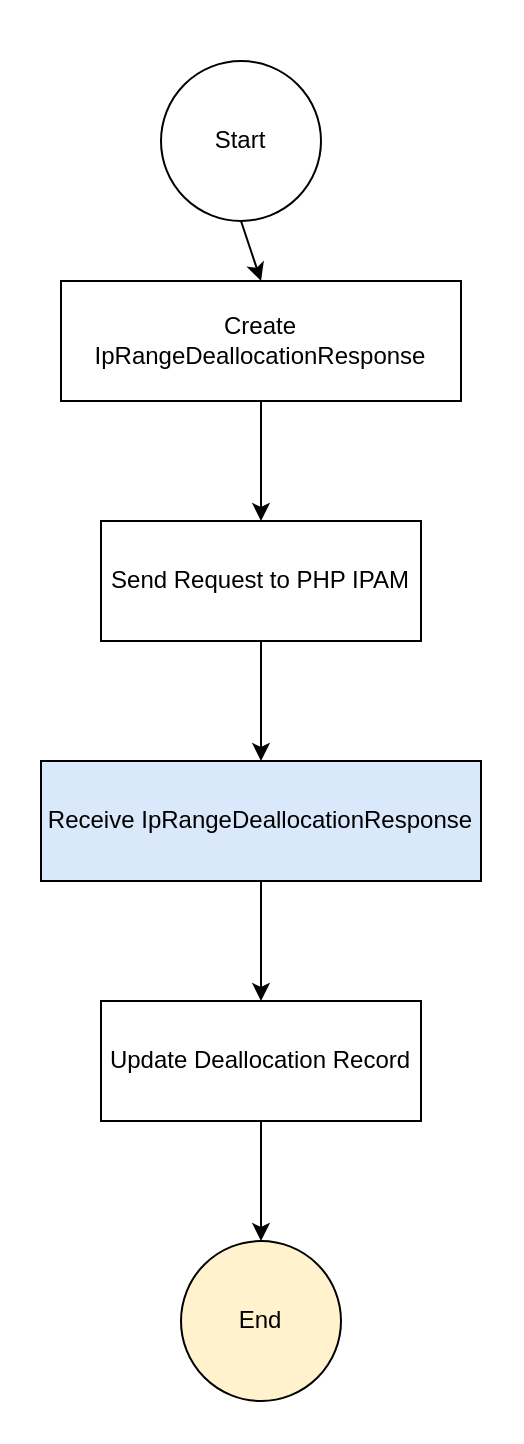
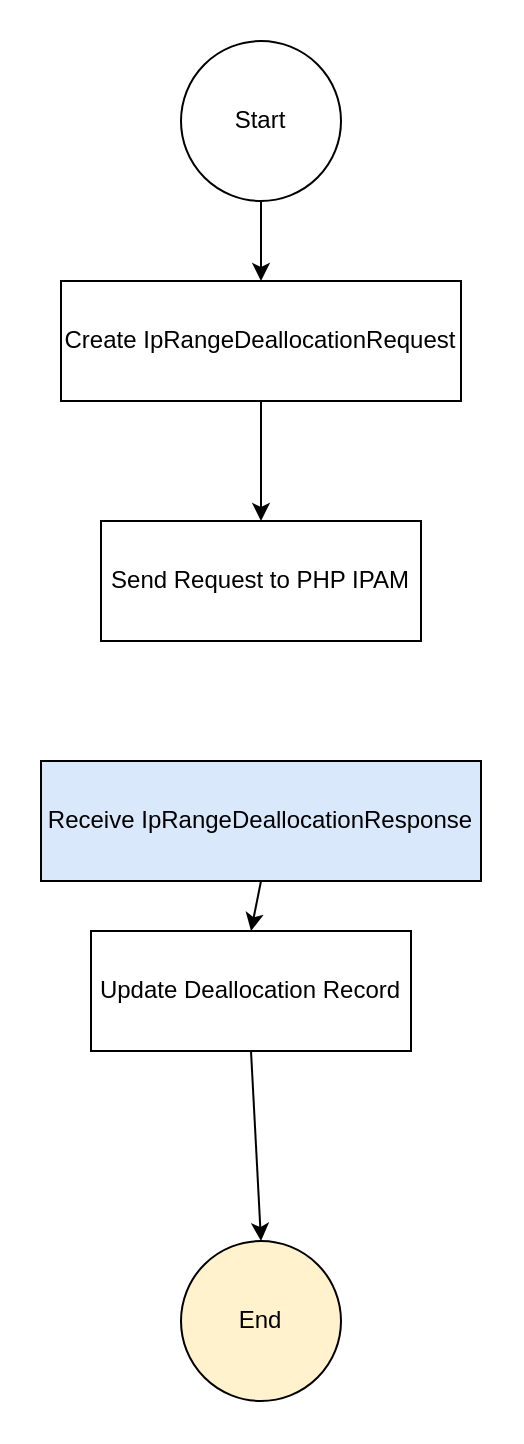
node "Start": moved (241, 141) -> (261, 121)
node "Create IpRangeDeallocationResponse": label "Create IpRangeDeallocationResponse" -> "Create IpRangeDeallocationRequest"
edge "Send Request to PHP IPAM" -> "Receive IpRangeDeallocationResponse": removed
node "Update Deallocation Record": moved (261, 1061) -> (251, 991)
